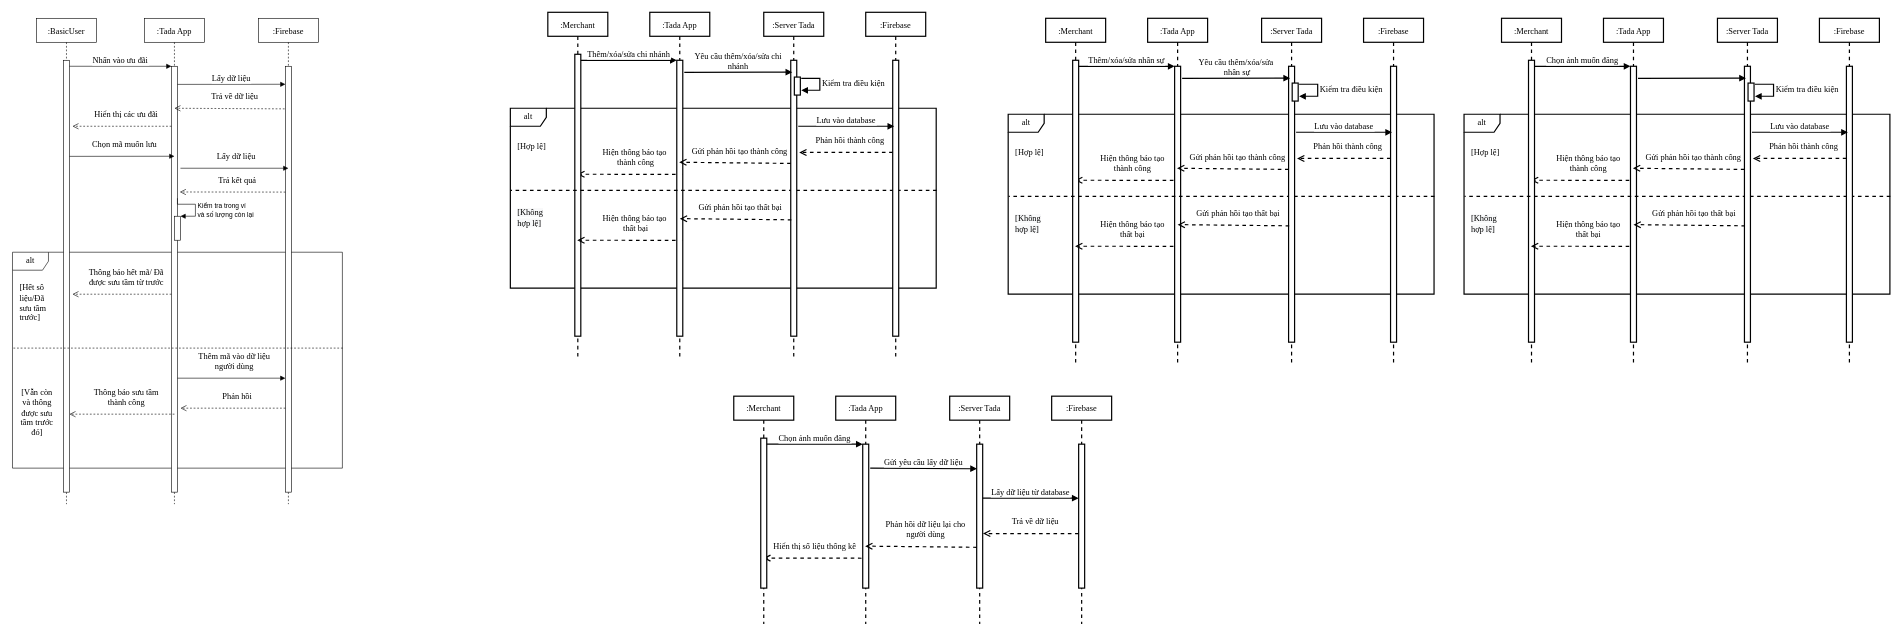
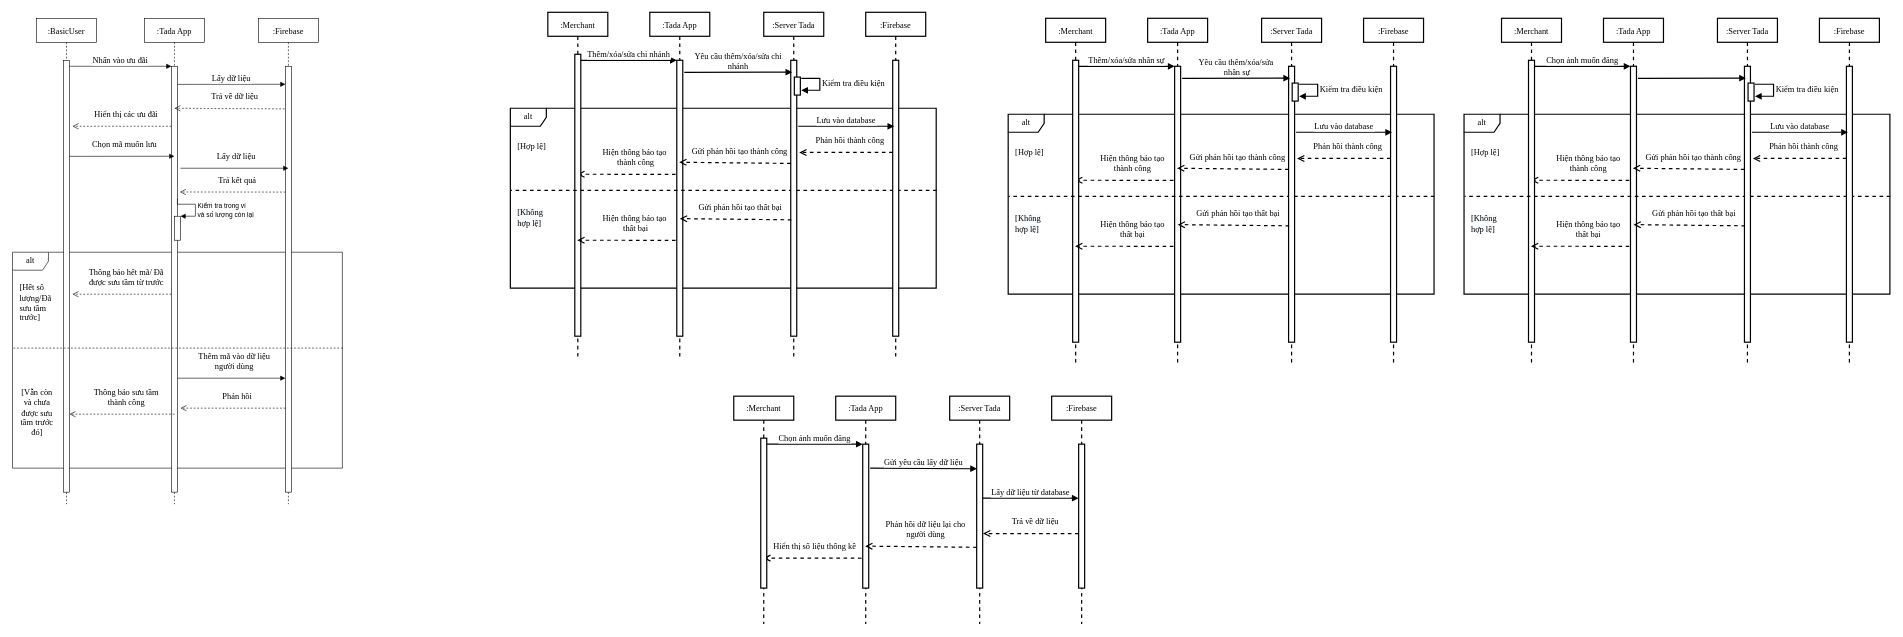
node "[Hết sô liệu/Đã sưu tầm trước]": label "[Hết sô liệu/Đã sưu tầm trước]" -> "[Hết sô lượng/Đã sưu tầm trước]"
node "[Vẫn còn và thông được sưu tầm trước đó]": label "[Vẫn còn và thông được sưu tầm trước đó]" -> "[Vẫn còn và chưa được sưu tầm trước đó]"
